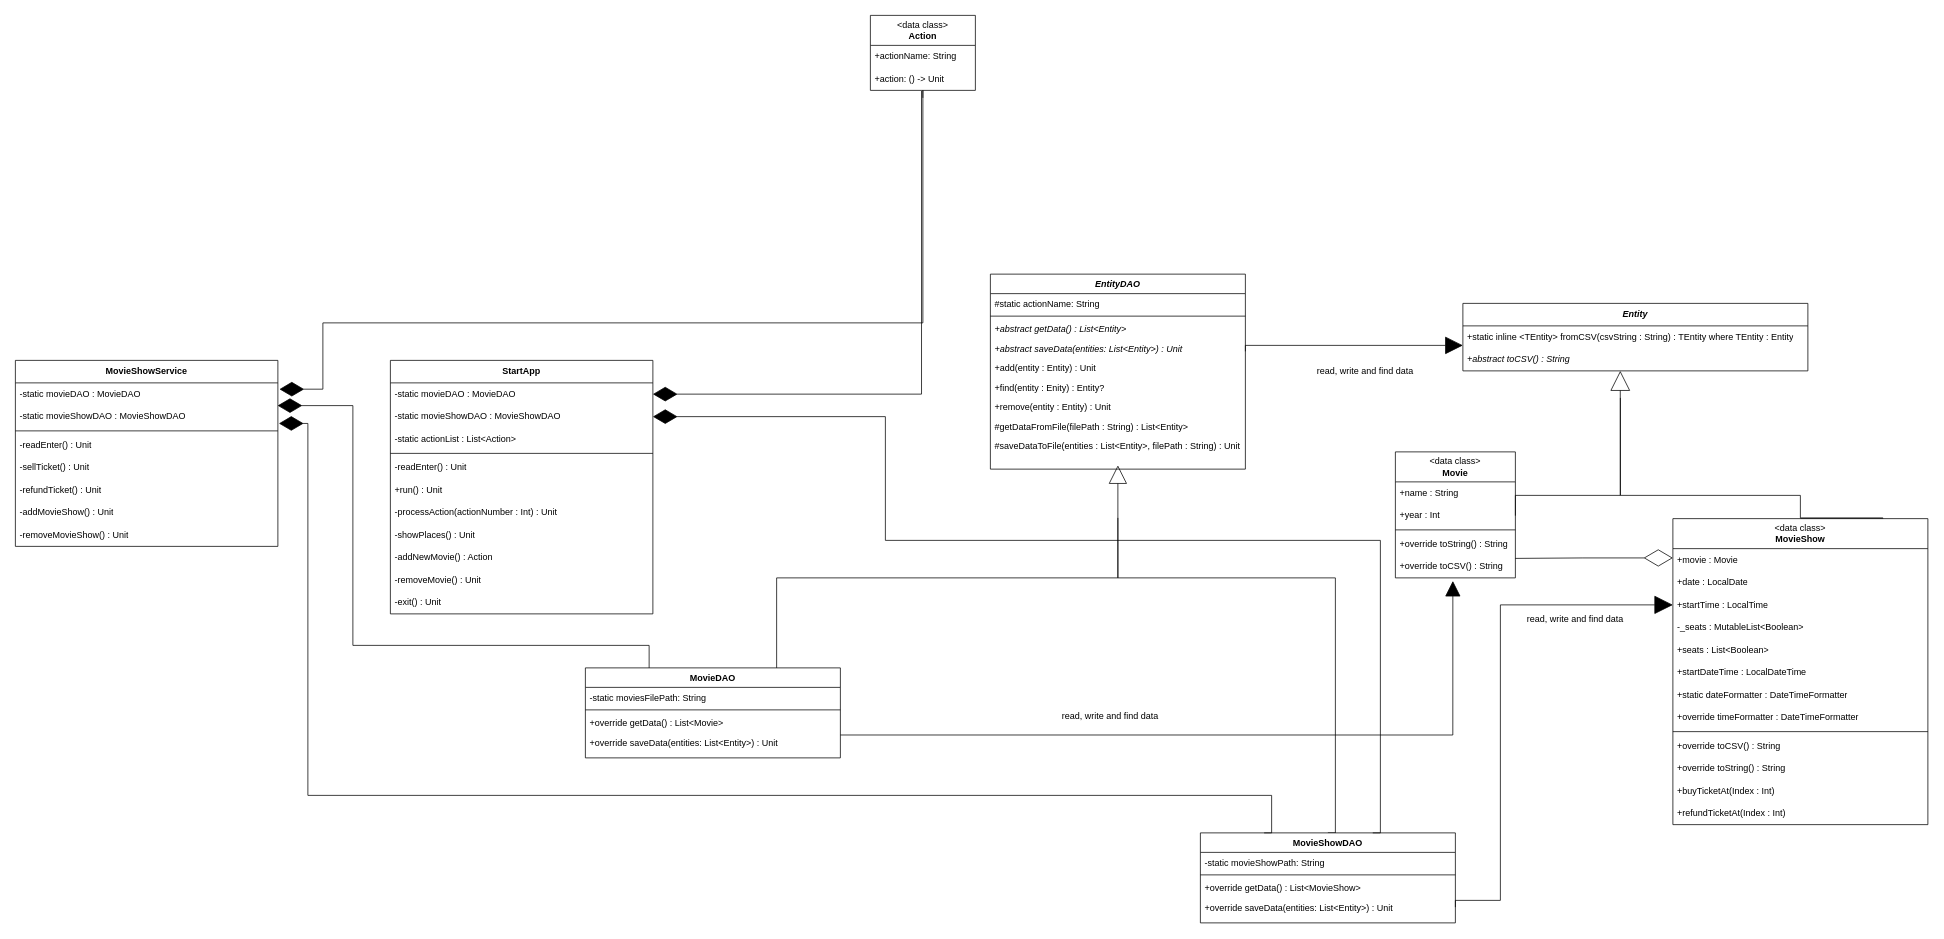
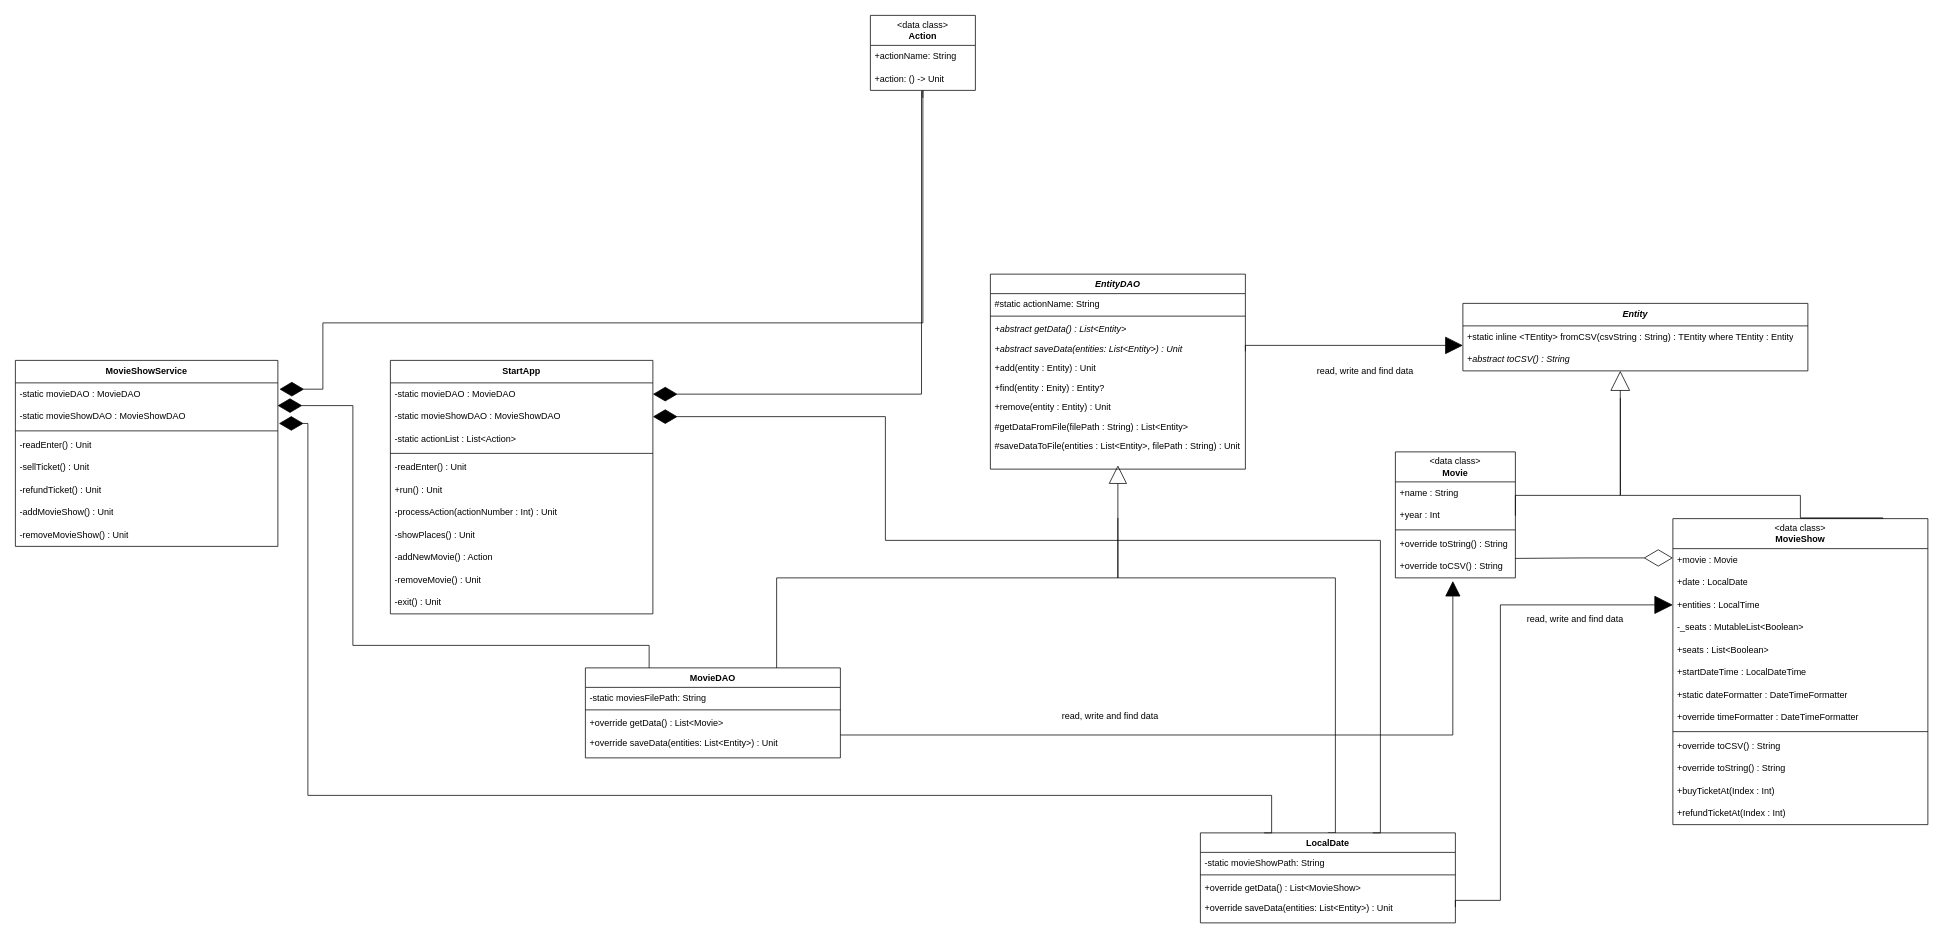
node "+startTime : LocalTime": label "+startTime : LocalTime" -> "+entities : LocalTime"
node "MovieShowDAO": label "MovieShowDAO" -> "LocalDate"
